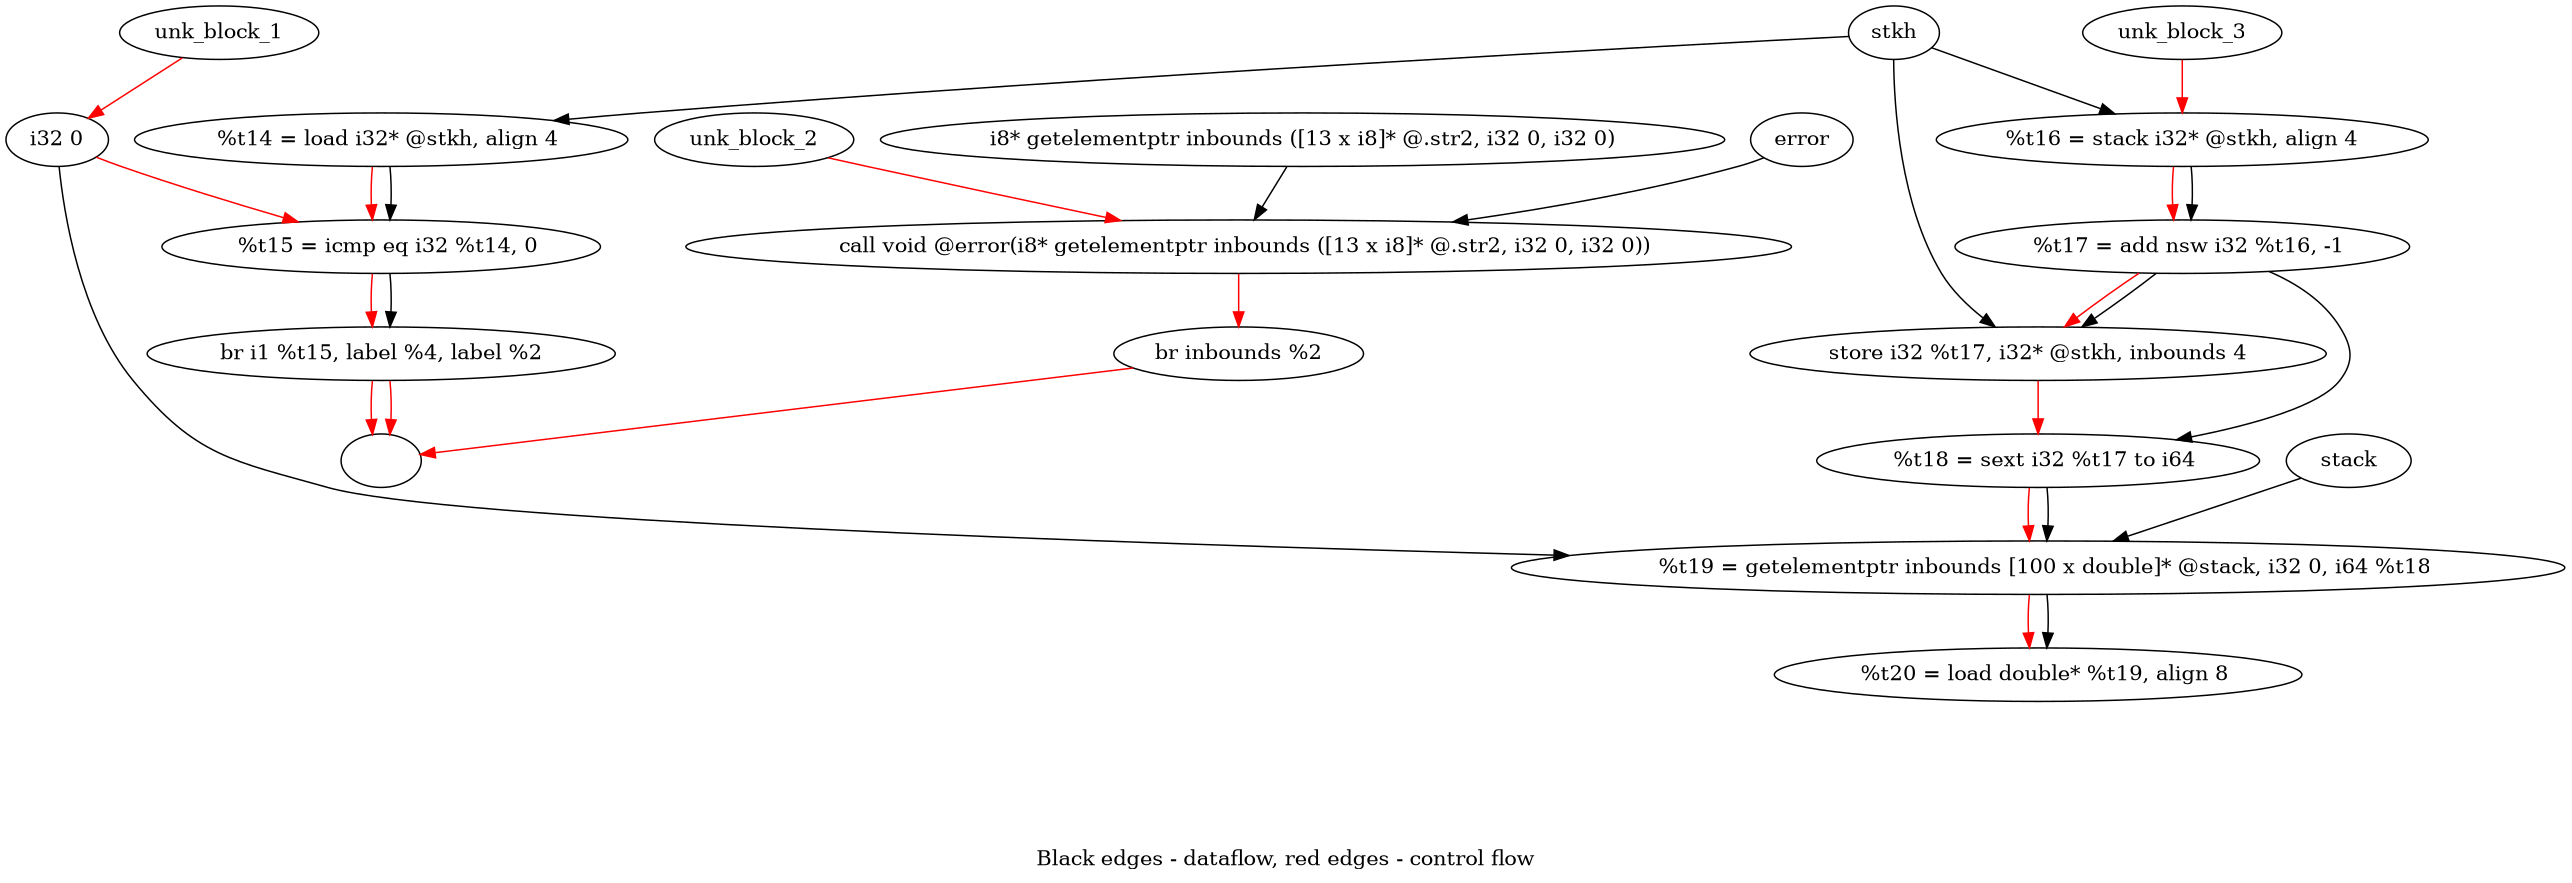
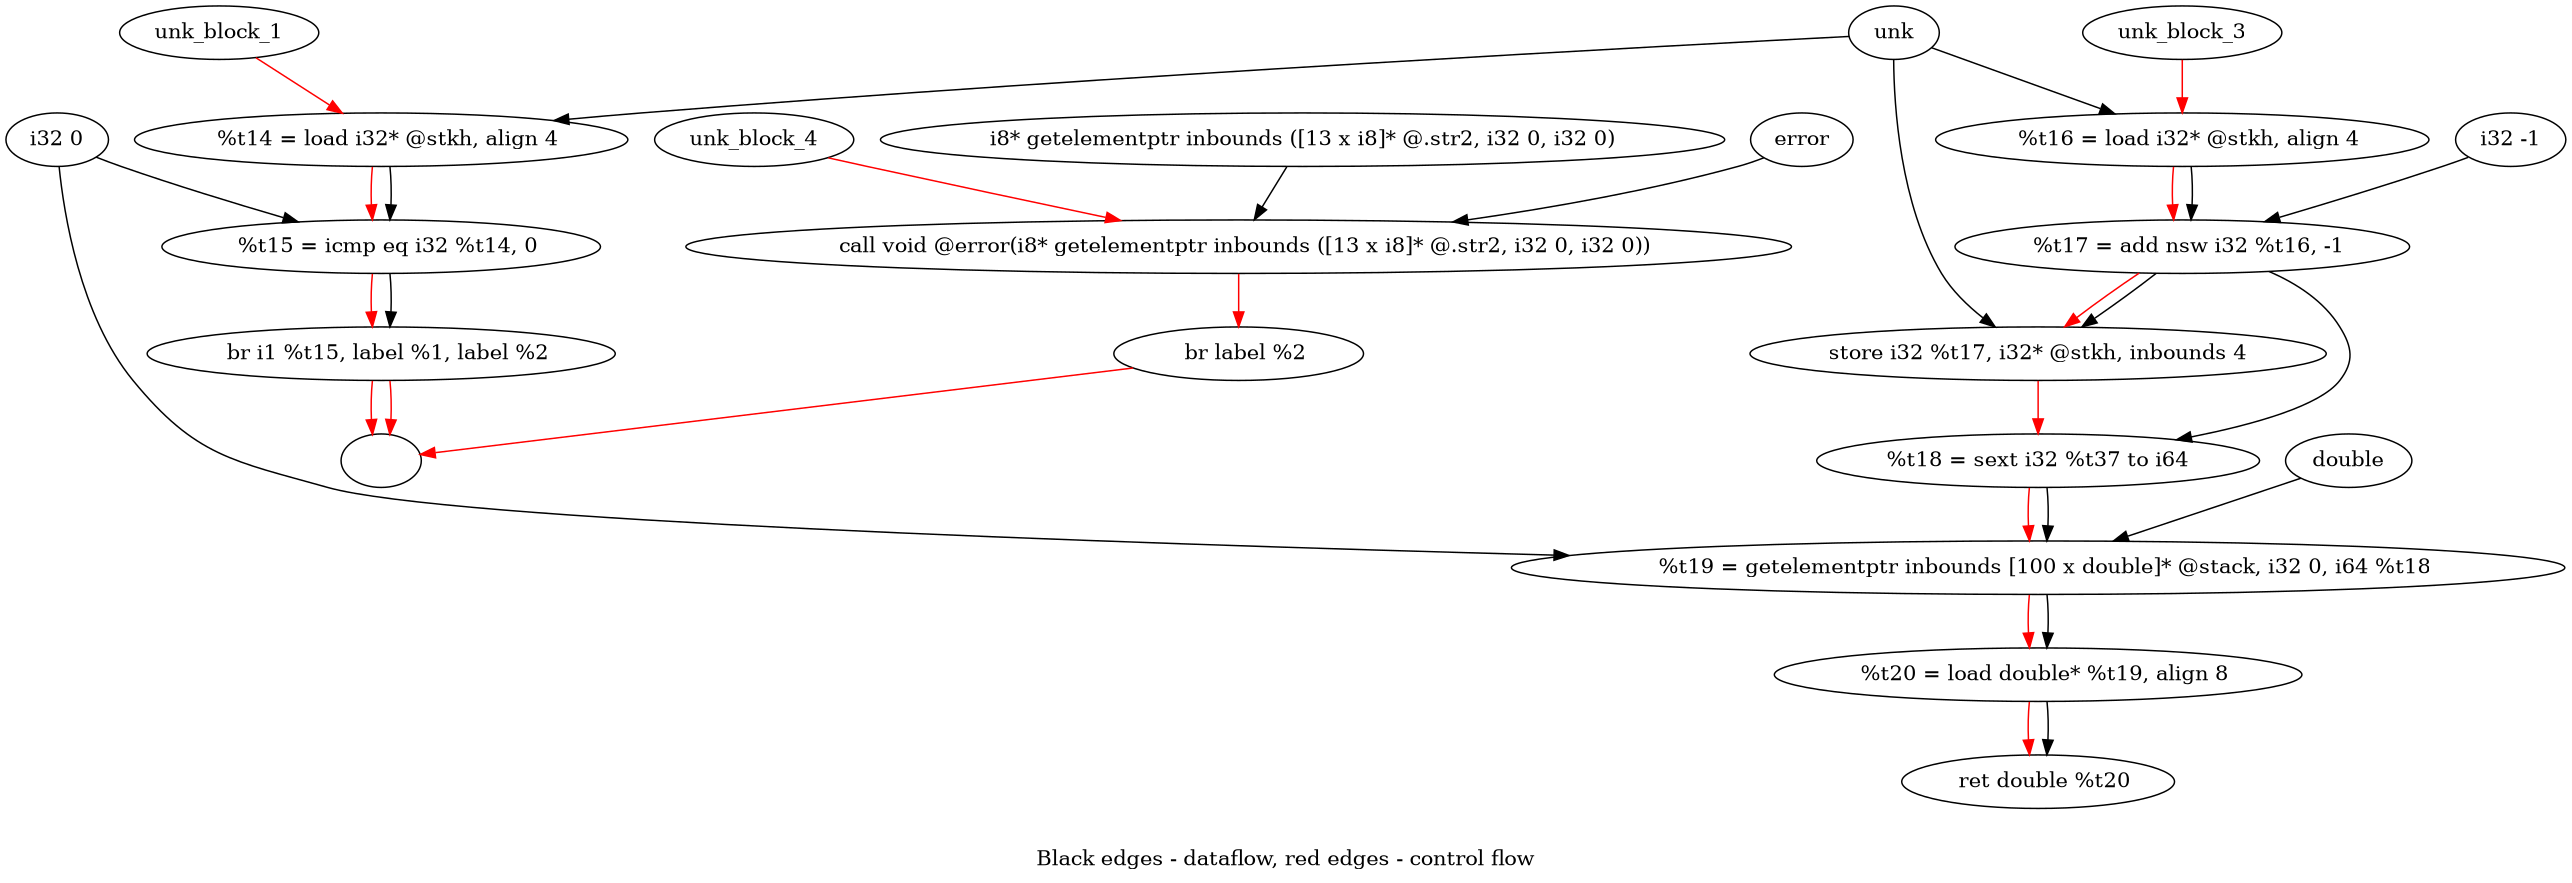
node "stkh": label "stkh" -> "unk"
edge "unk_block_1" -> "i32 0": now "unk_block_1" -> "%t14 = load i32* @stkh, align 4"
node "unk_block_2": label "unk_block_2" -> "unk_block_4"
node "%t16 = stack i32* @stkh, align 4": label "%t16 = stack i32* @stkh, align 4" -> "%t16 = load i32* @stkh, align 4"
node "i32 -1": added
edge "i32 0" -> "%t15 = icmp eq i32 %t14, 0": color red -> black
node "br i1 %t15, label %4, label %2": label "br i1 %t15, label %4, label %2" -> "br i1 %t15, label %1, label %2"
node "br inbounds %2": label "br inbounds %2" -> "br label %2"
node "%t18 = sext i32 %t17 to i64": label "%t18 = sext i32 %t17 to i64" -> "%t18 = sext i32 %t37 to i64"
node "stack": label "stack" -> "double"
node "ret double %t20": added
